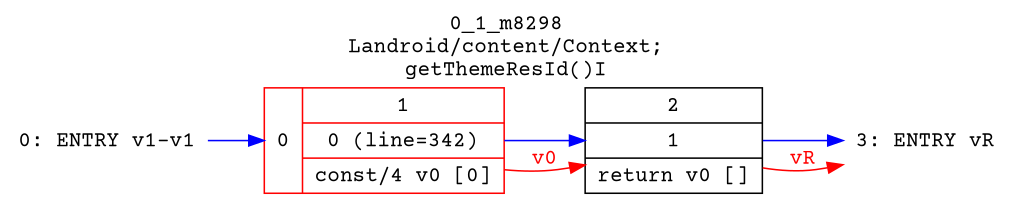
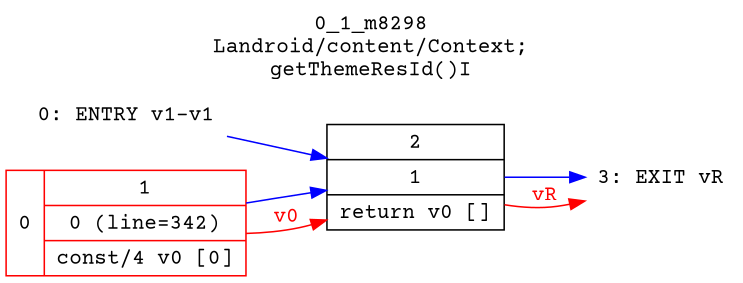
edge "0: ENTRY v1-v1" -> "0": now "0: ENTRY v1-v1" -> "2"
node "3: ENTRY vR": label "3: ENTRY vR" -> "3: EXIT vR"
